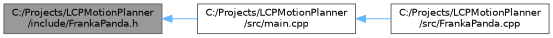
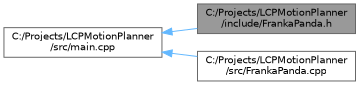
edge "C:/Projects/LCPMotionPlanner /src/main.cpp" -> "C:/Projects/LCPMotionPlanner /include/FrankaPanda.h": reversed
